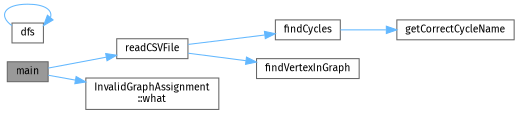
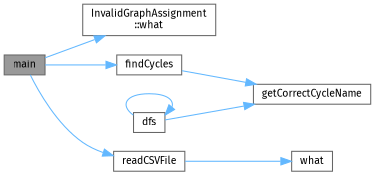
edge "readCSVFile" -> "findCycles": now "main" -> "findCycles"
node "findVertexInGraph": label "findVertexInGraph" -> "what"
edge "dfs" -> "getCorrectCycleName": added
